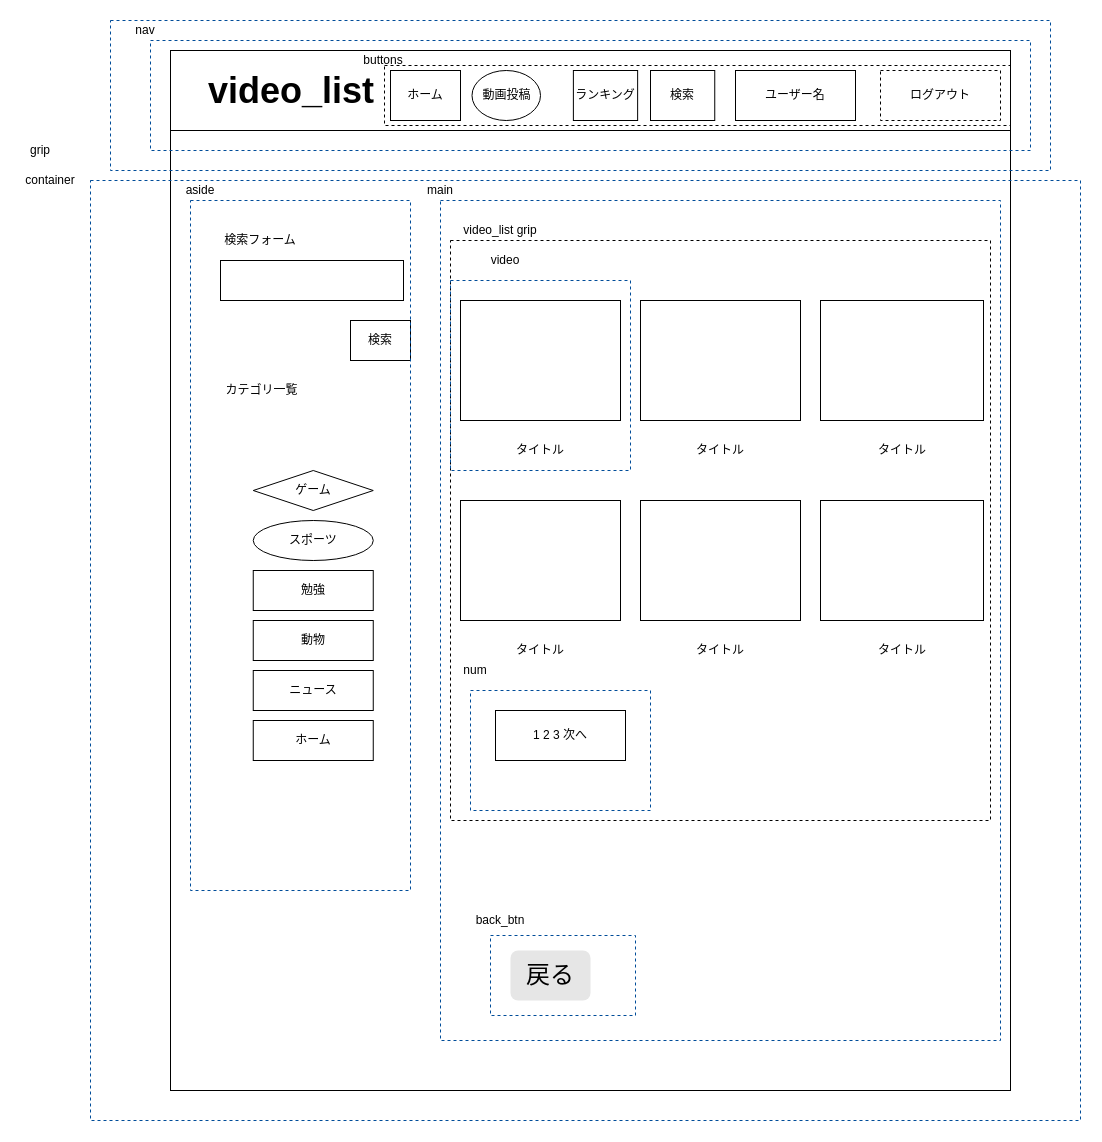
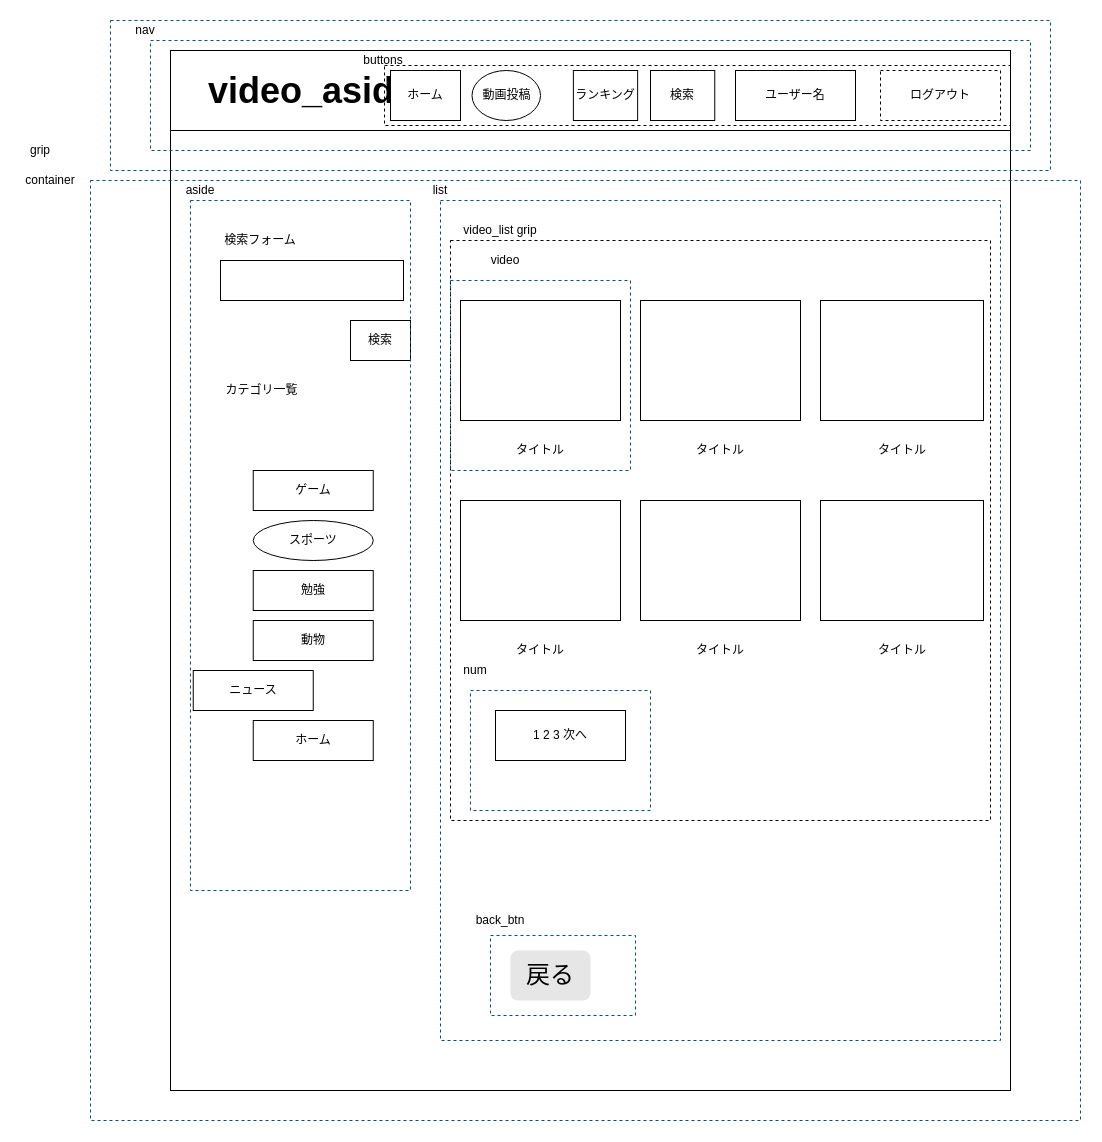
node "video_list": label "video_list" -> "video_aside"
node "main": label "main" -> "list"
node "ゲーム": shape diamond -> rectangle
node "ニュース": moved (313, 691) -> (253, 691)
